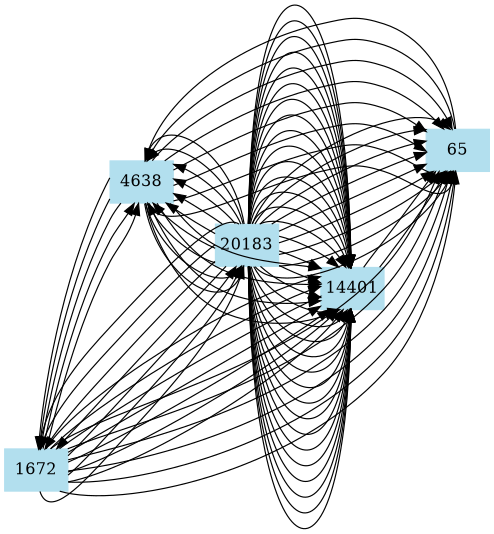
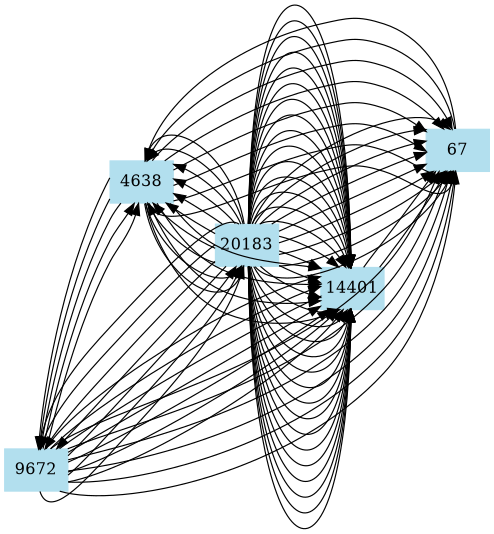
node "65": label "65" -> "67"
node "1672": label "1672" -> "9672"
